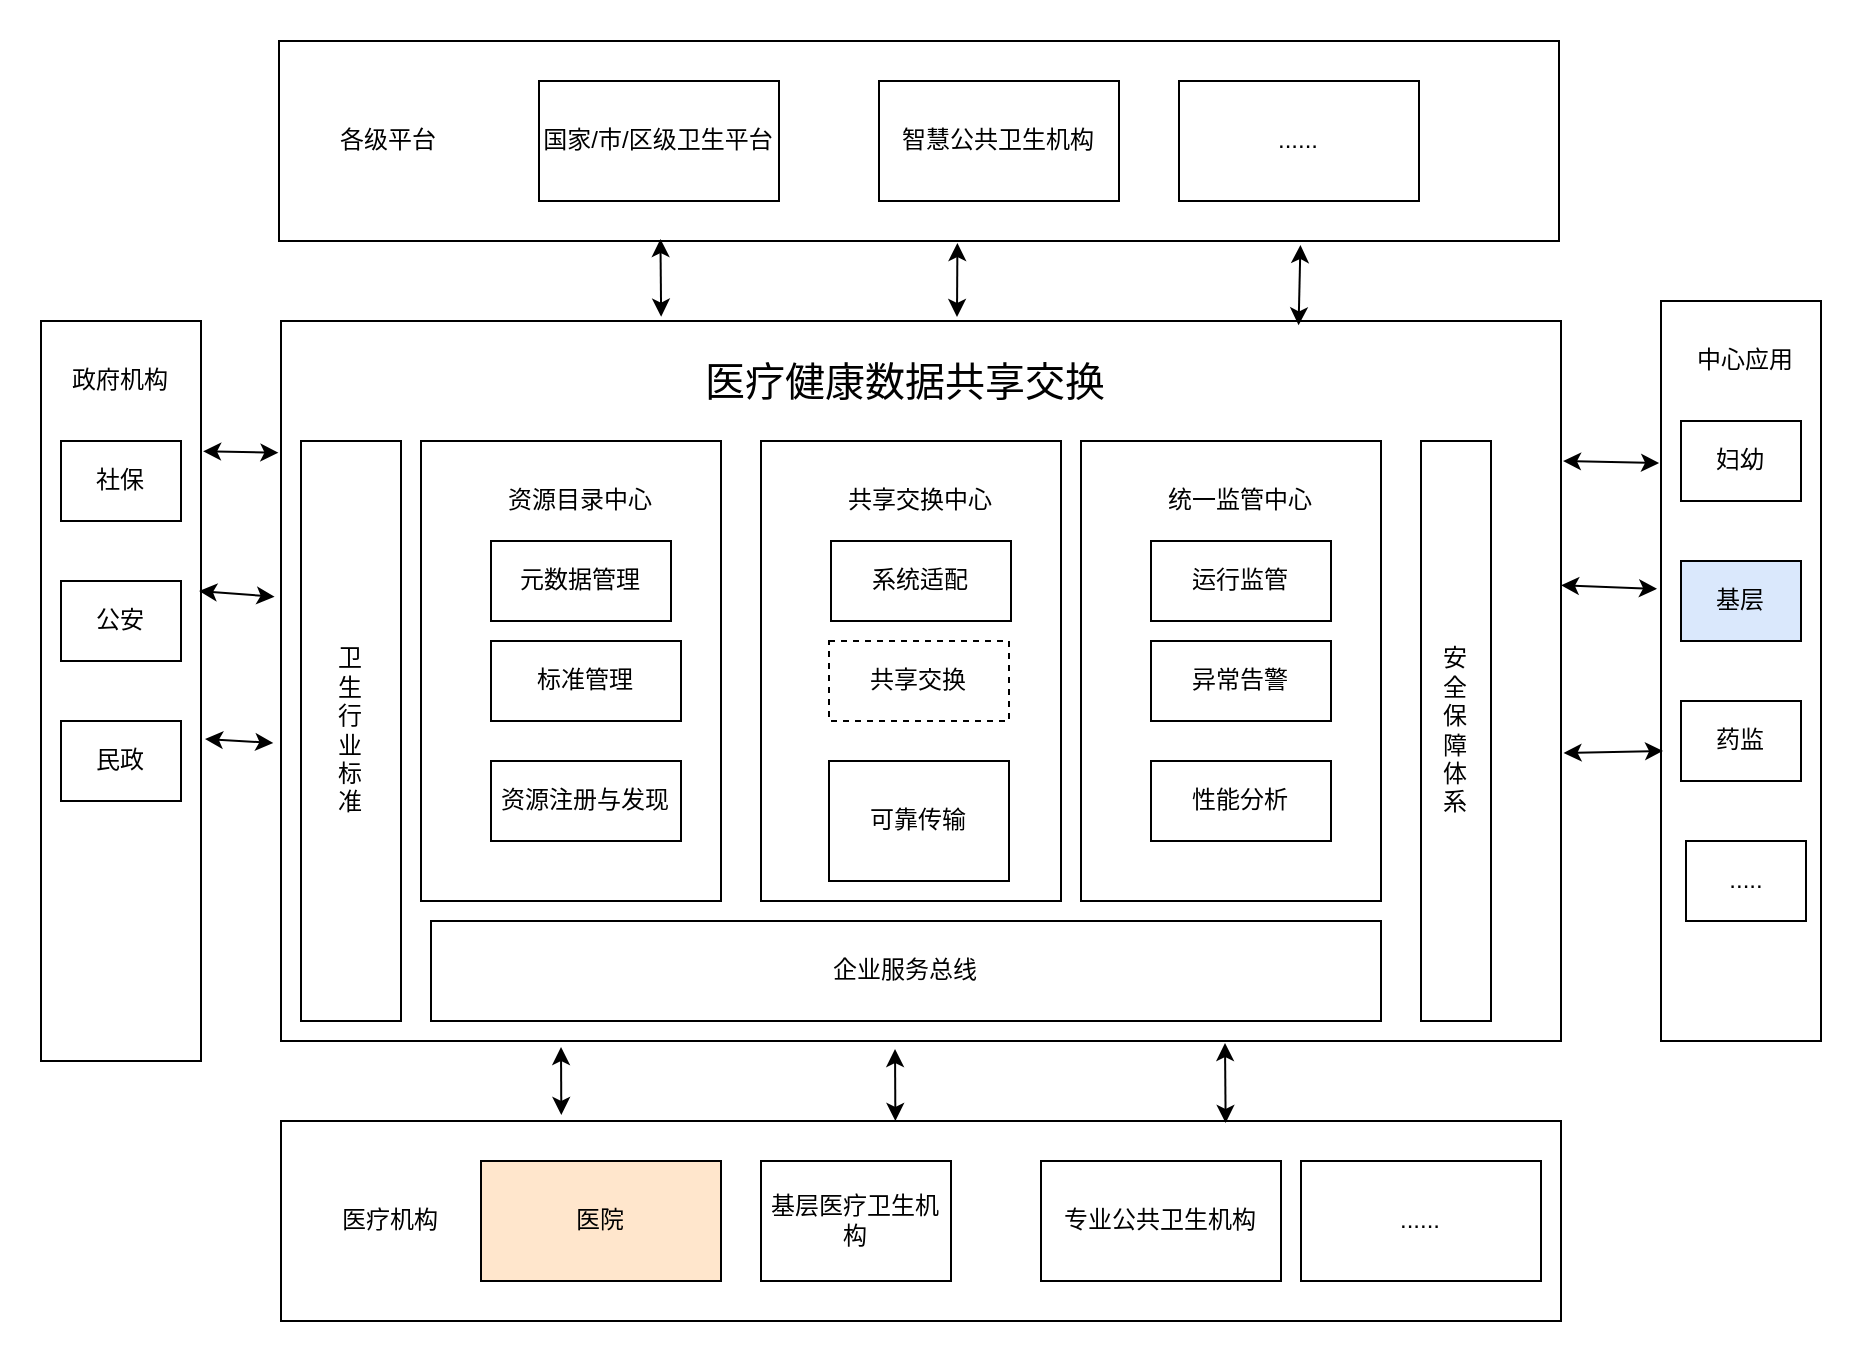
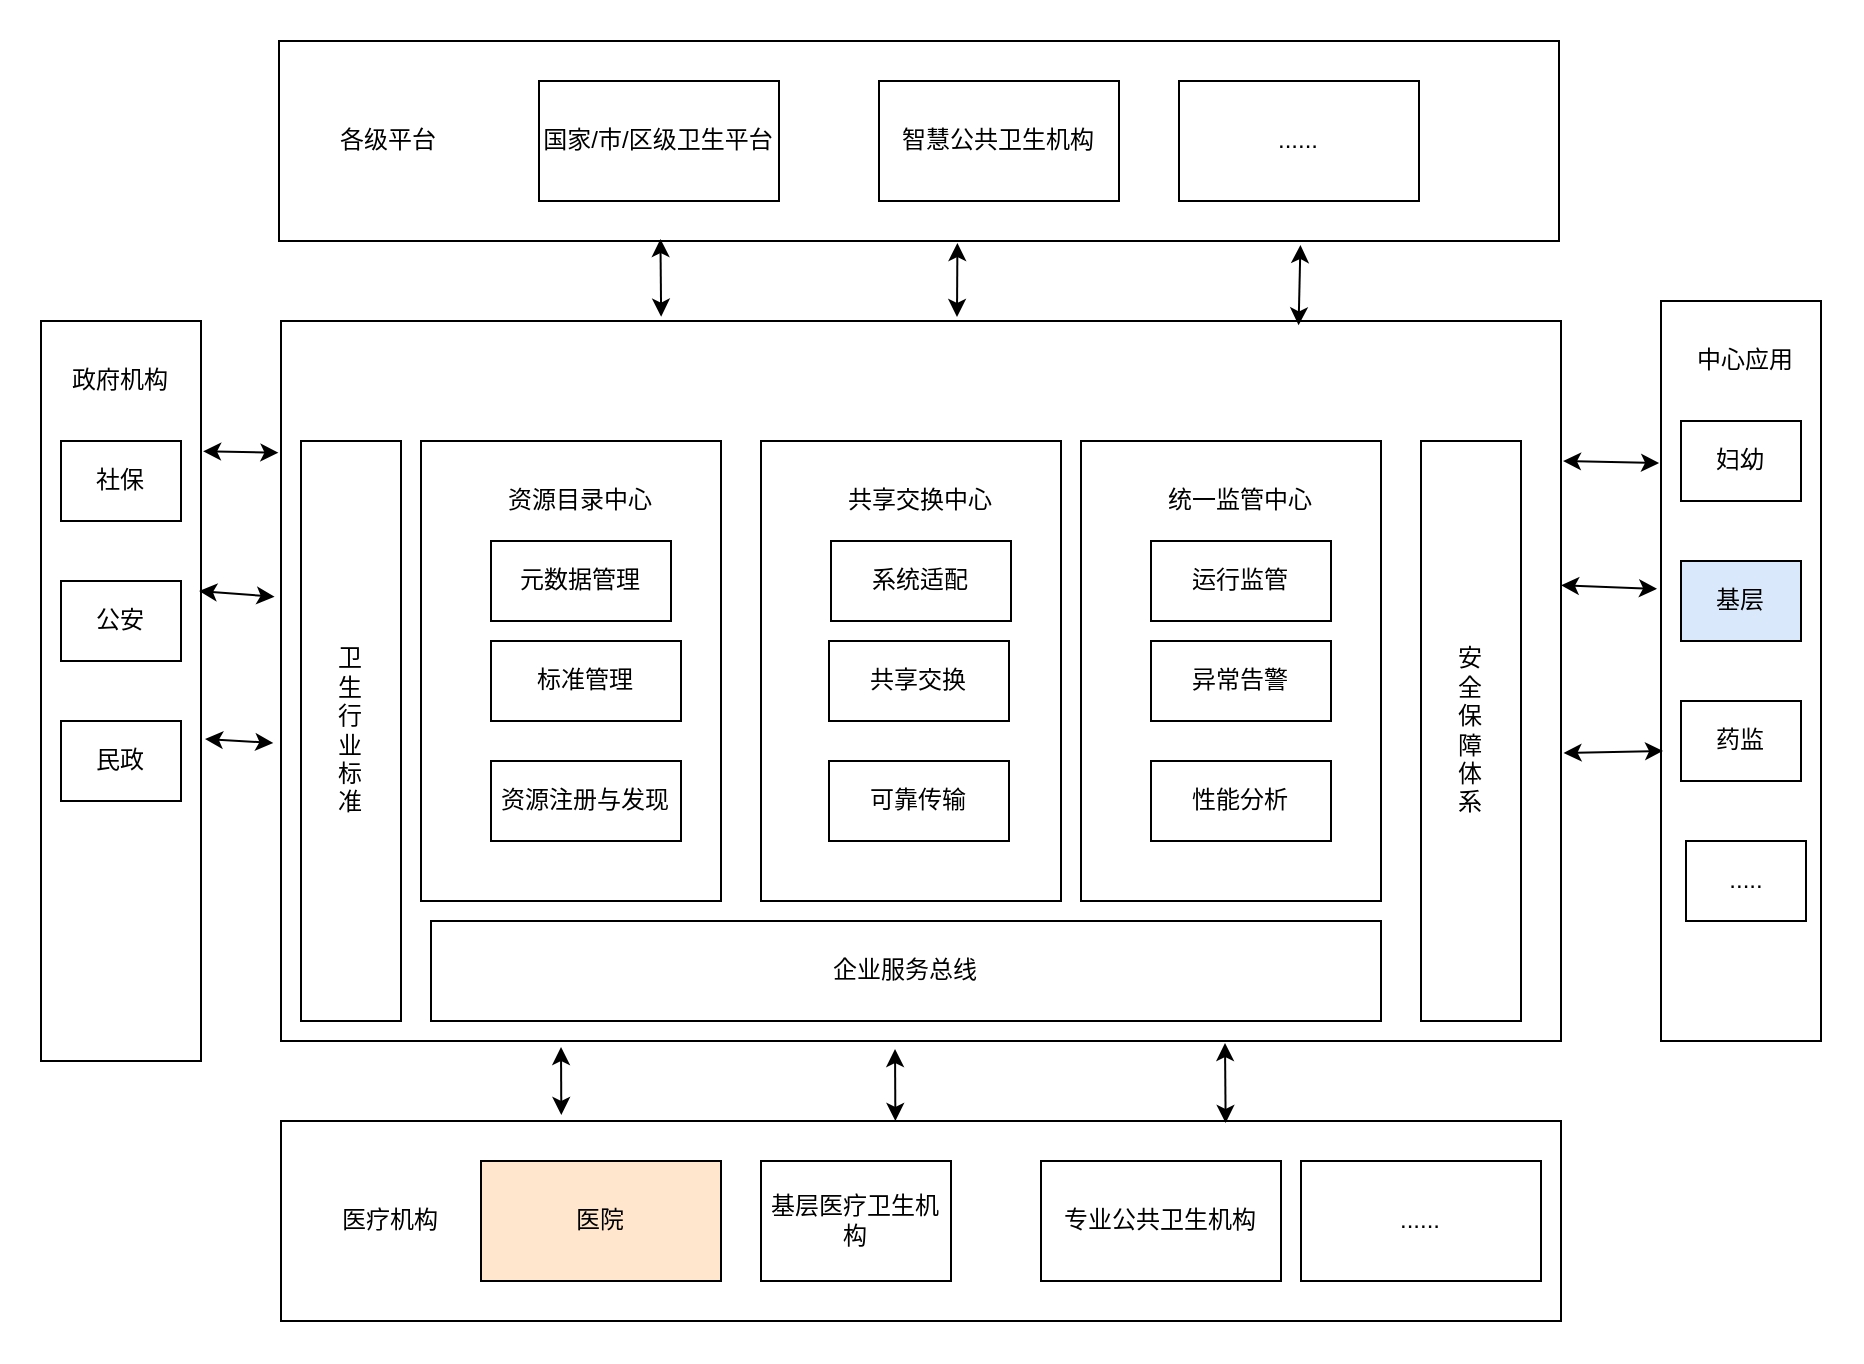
node "医疗健康数据共享交换": removed
node "共享交换": style dashed -> solid
node "安 全 保 障 体 系": size 70x580 -> 100x580
node "可靠传输": size 180x120 -> 180x80
